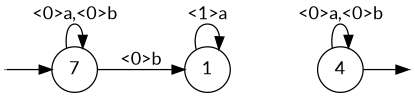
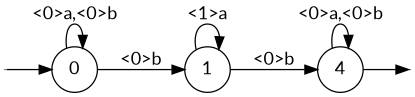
node "7": label "7" -> "0"
edge "1" -> "4": added, label "<0>b"
